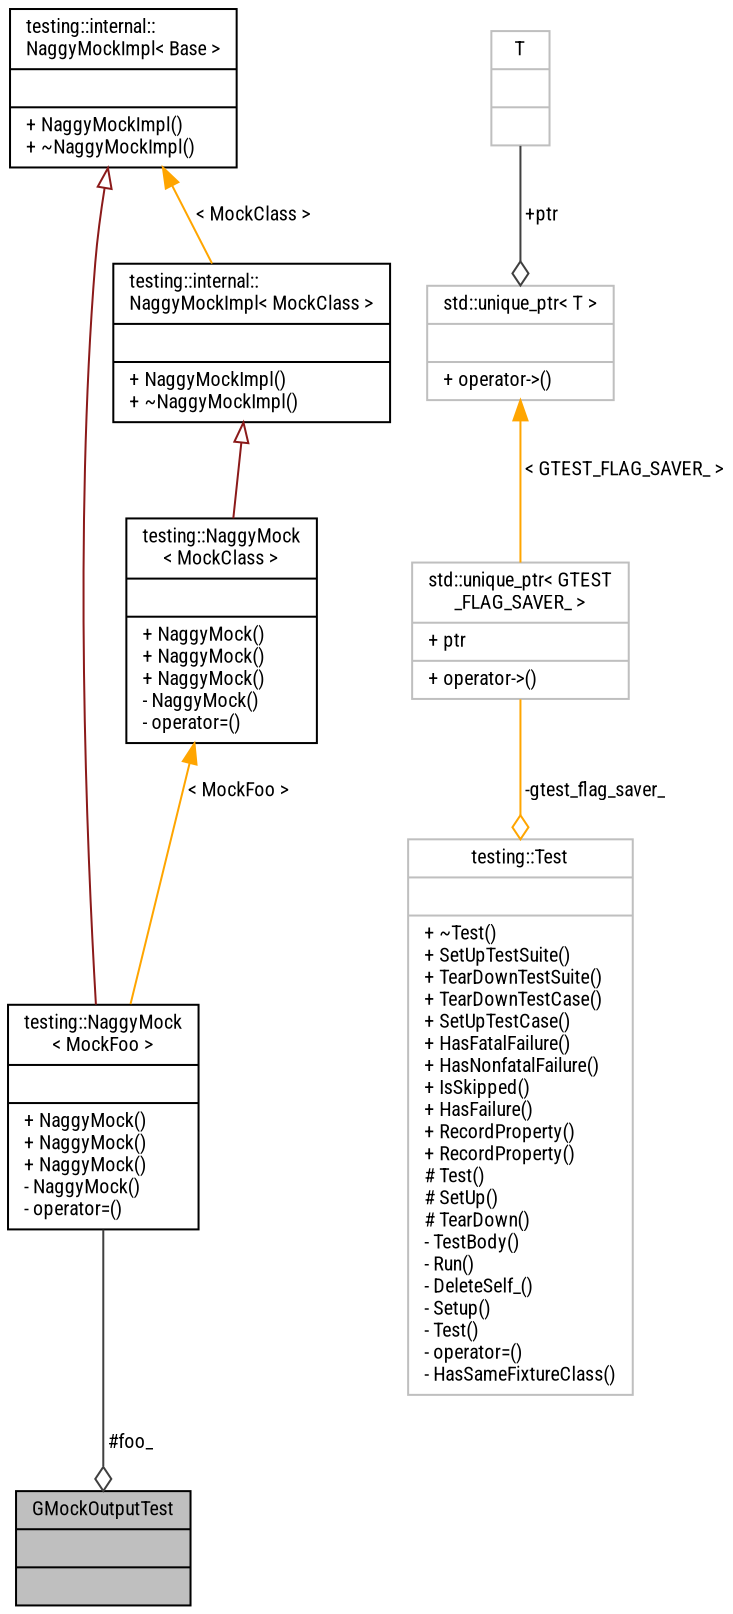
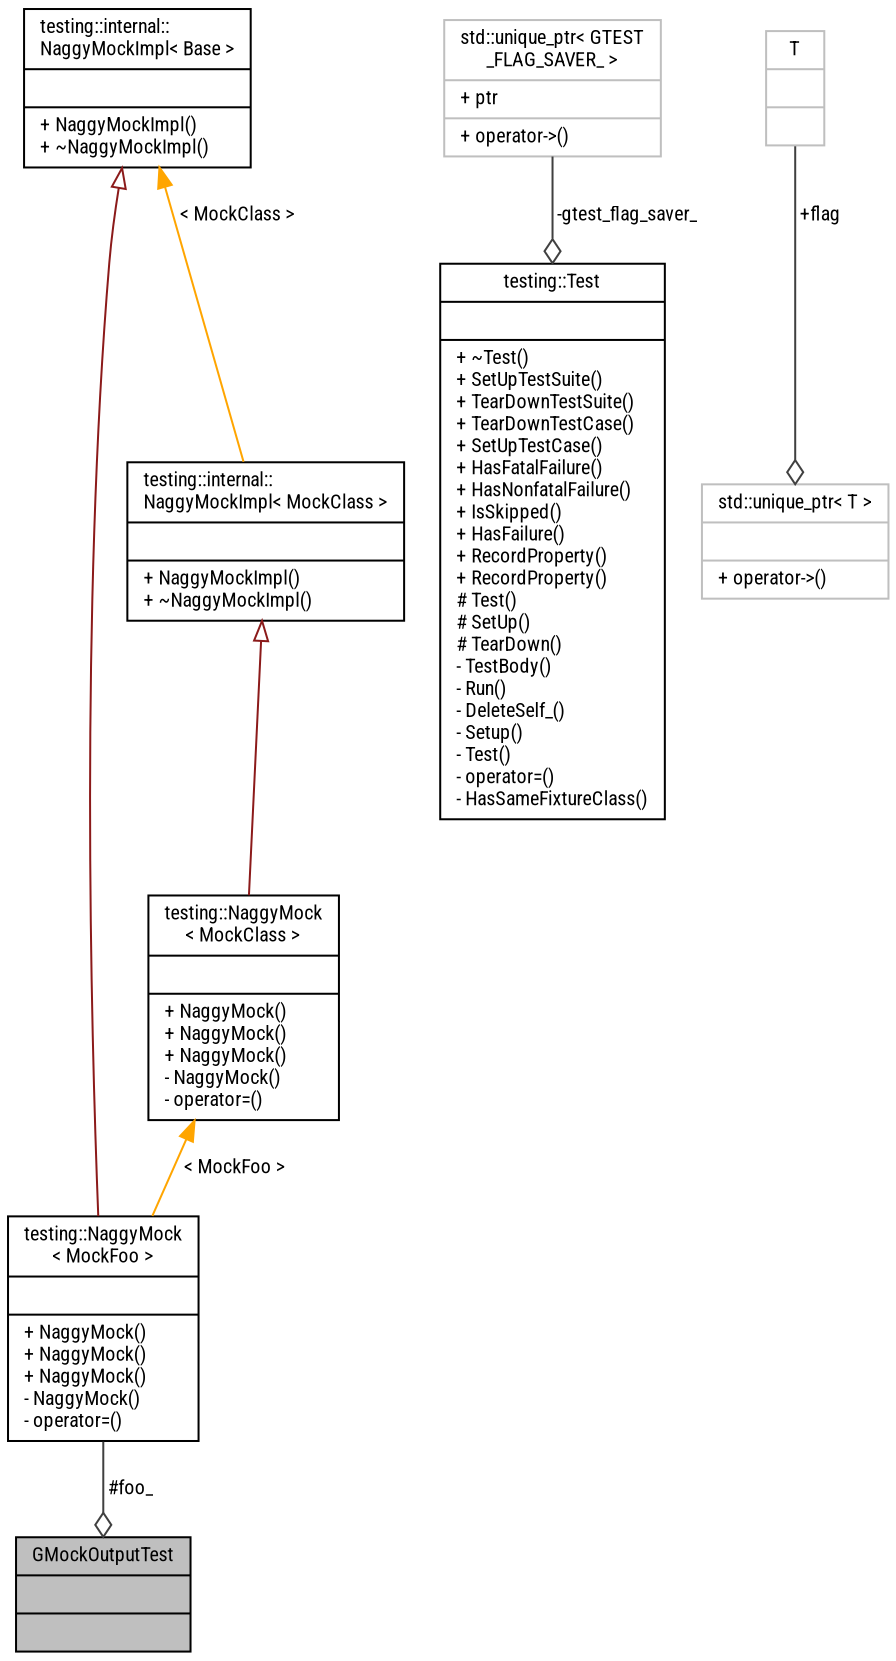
edge "T" -> "std::unique_ptr< T >": label " +ptr" -> " +flag"
edge "std::unique_ptr< GTEST" -> "std::unique_ptr< T >": removed, label "< GTEST_FLAG_SAVER_ >"
edge "std::unique_ptr< GTEST" -> "testing::Test": color orange -> grey25
node "testing::Test": color grey75 -> black
